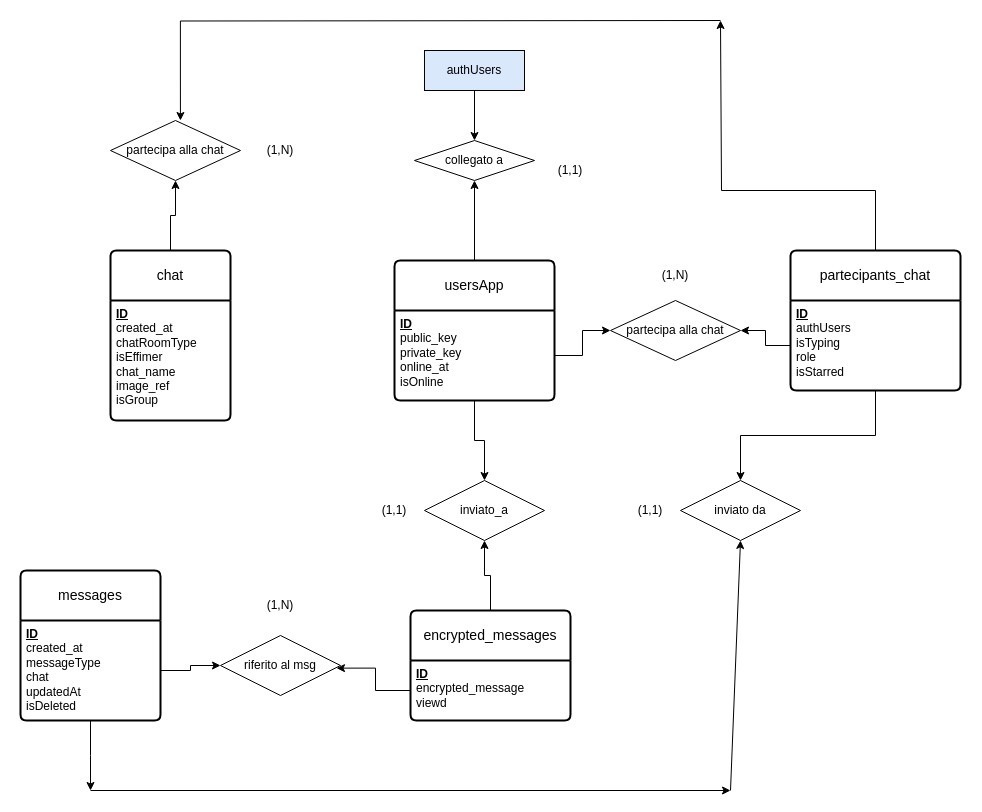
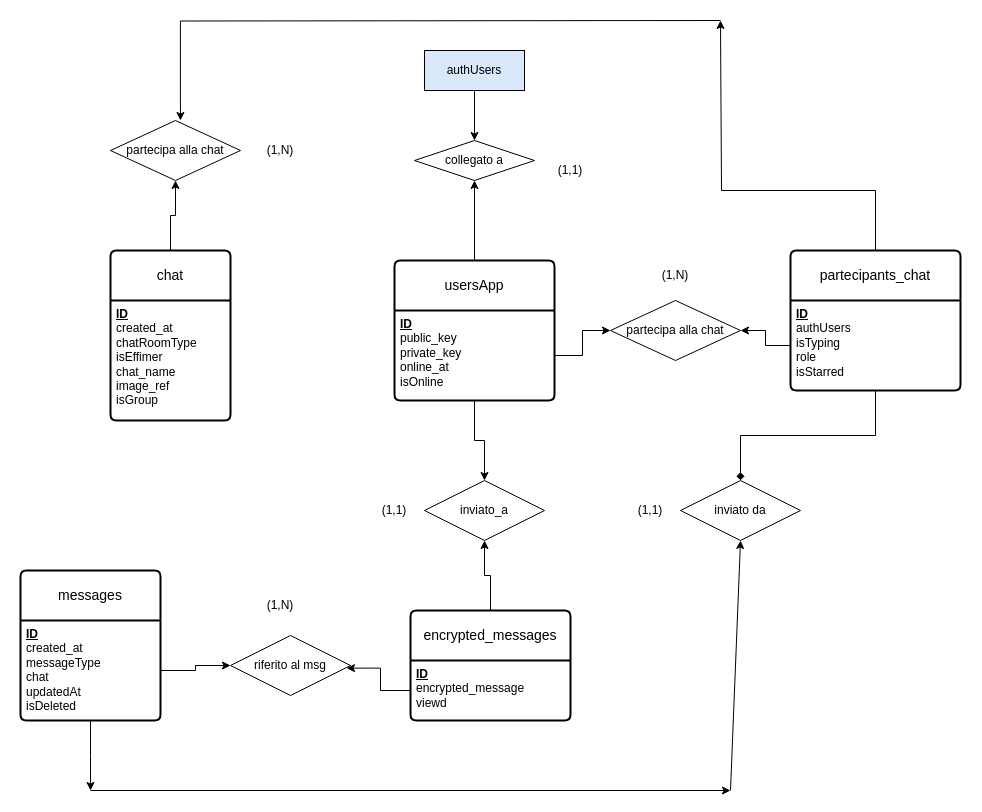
edge "ID authUsers isTyping role isStarred" -> "inviato da": arrowhead classic -> diamond
node "riferito al msg": moved (281, 666) -> (291, 666)
